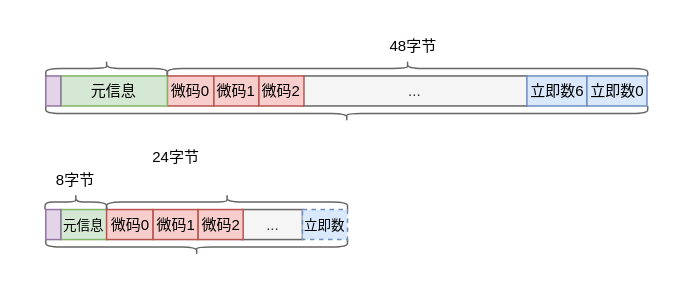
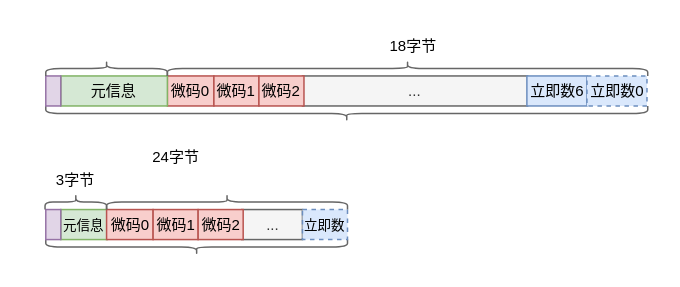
node "48字节": label "48字节" -> "18字节"
node "立即数0": style solid -> dashed
node "8字节": label "8字节" -> "3字节"
